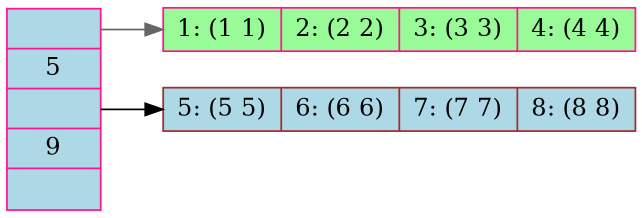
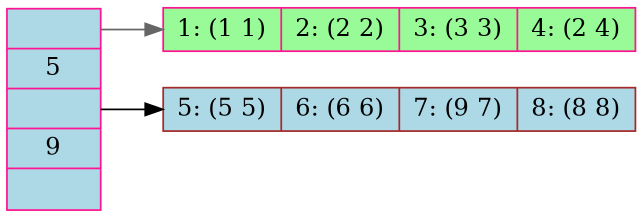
node "1: (1 1)": text "4: (4 4)" -> "4: (2 4)"
node "5: (5 5)": text "7: (7 7)" -> "7: (9 7)"
